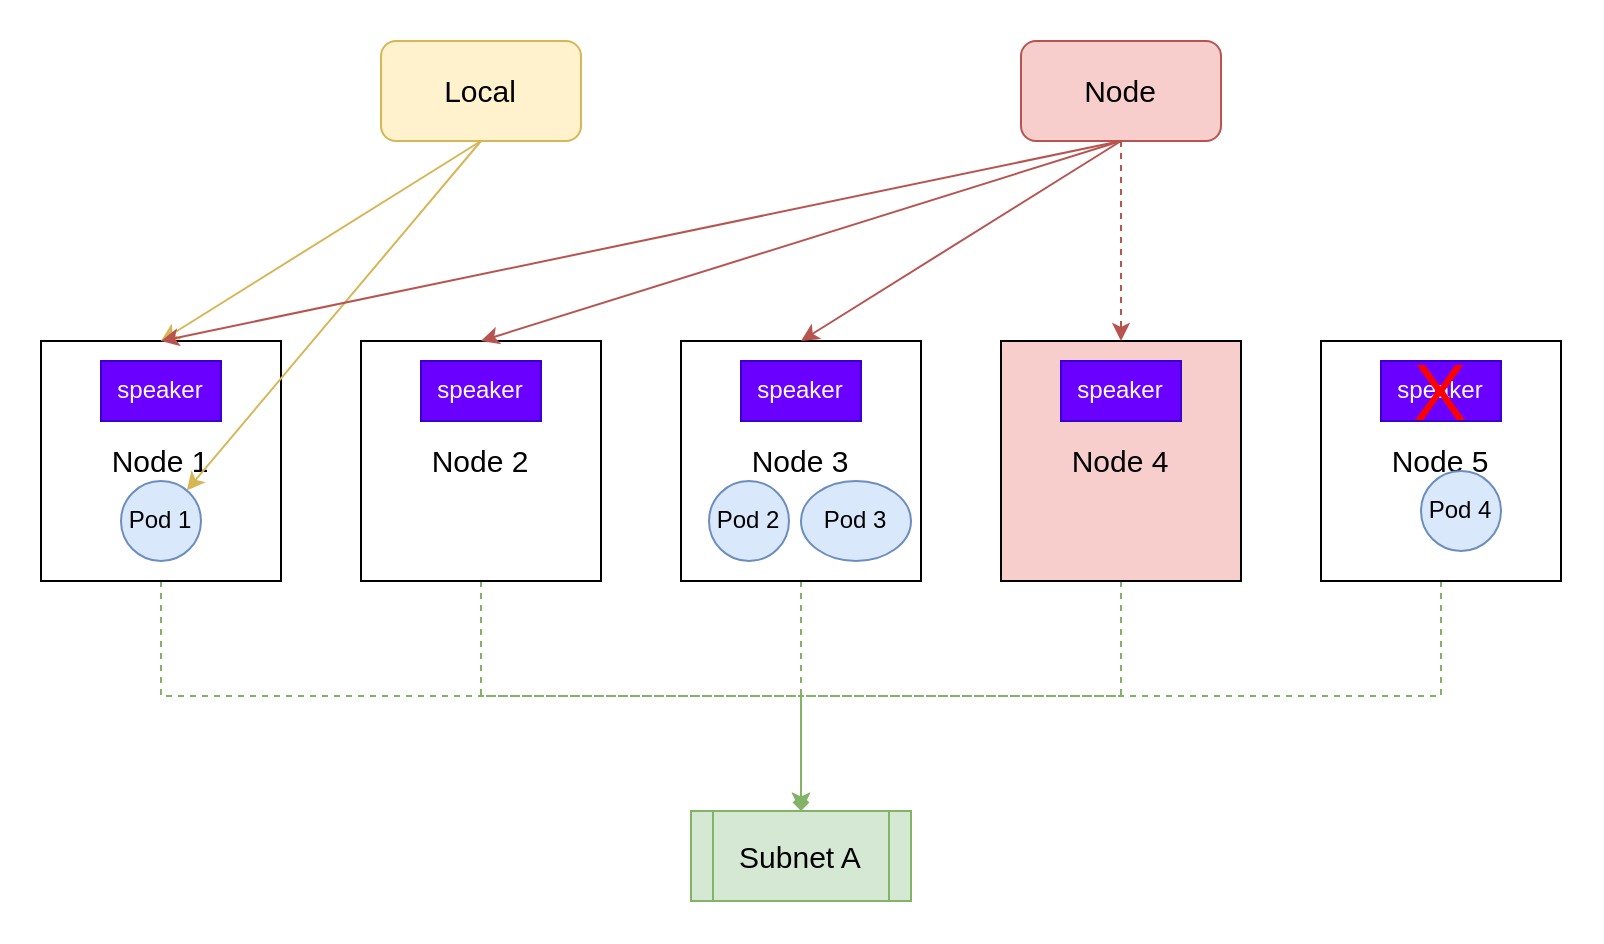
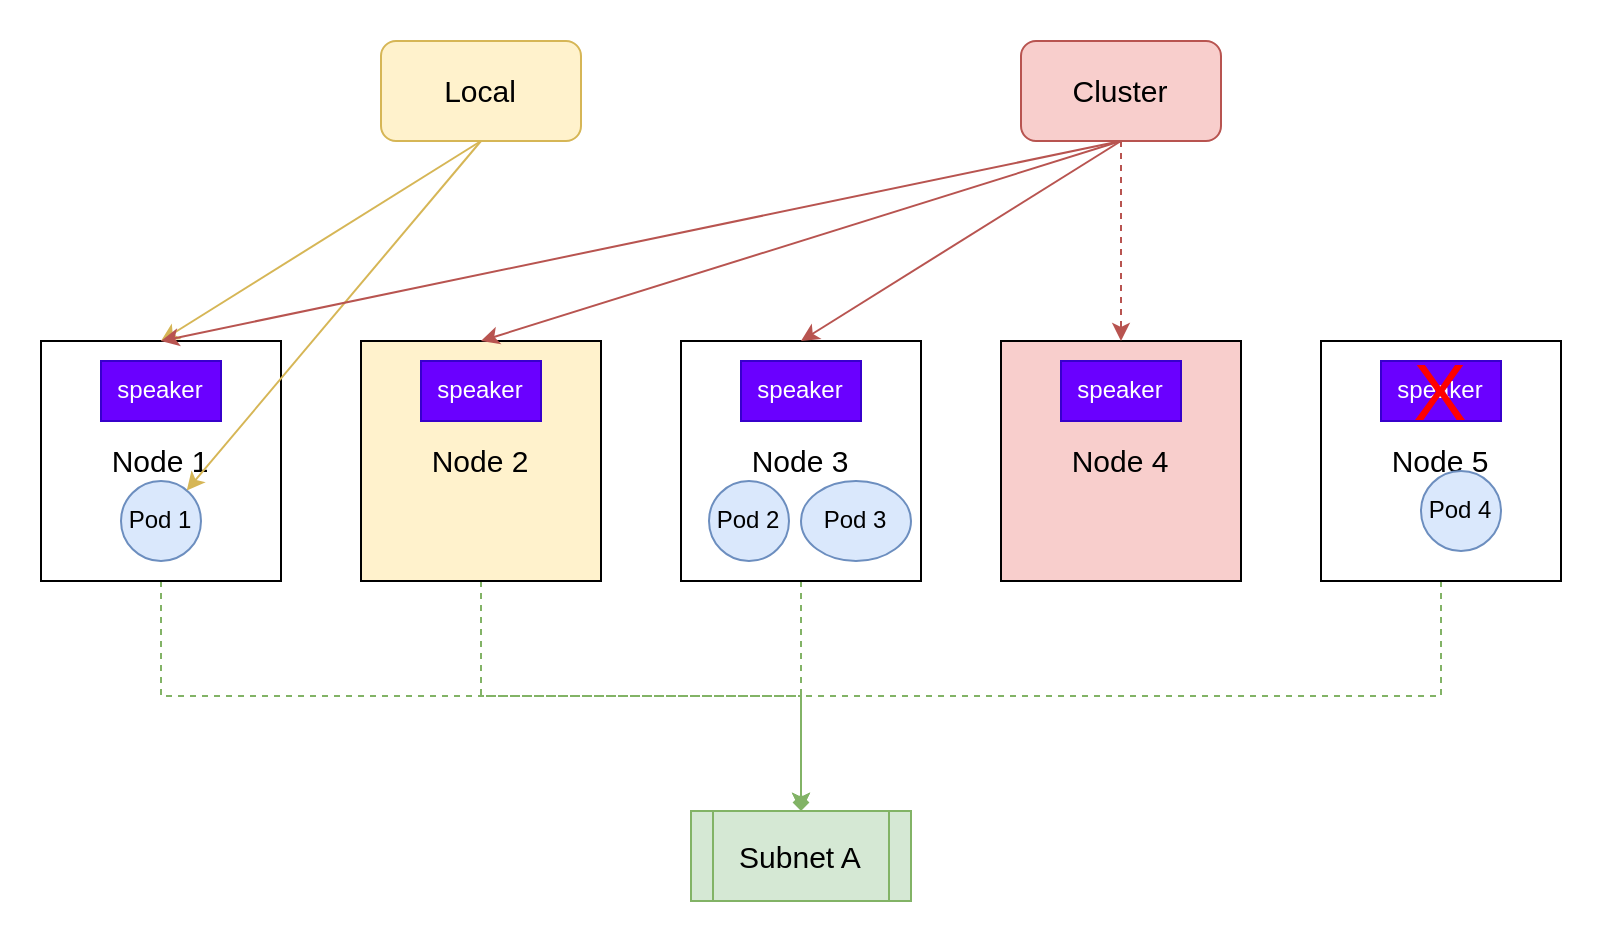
node "Node": label "Node" -> "Cluster"
node "Node 2": fillcolor #ffffff -> #fff2cc
edge "Node 4" -> "Subnet A": removed
